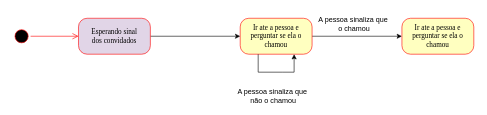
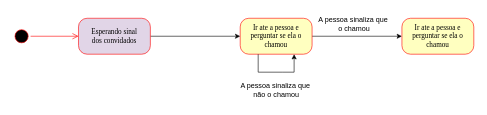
node "A pessoa sinaliza que não o chamou": moved (273, 96) -> (276, 90)
